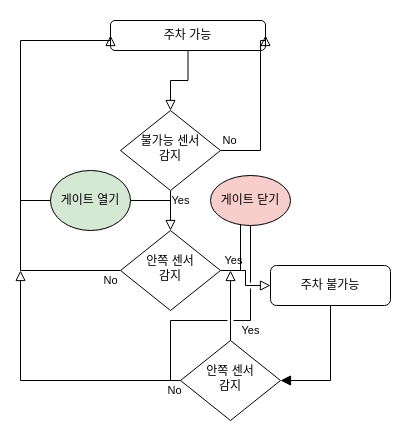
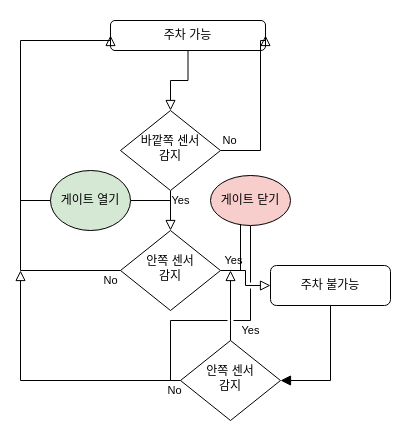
node "불가능 센서 감지": label "불가능 센서 감지" -> "바깥쪽 센서 감지"
